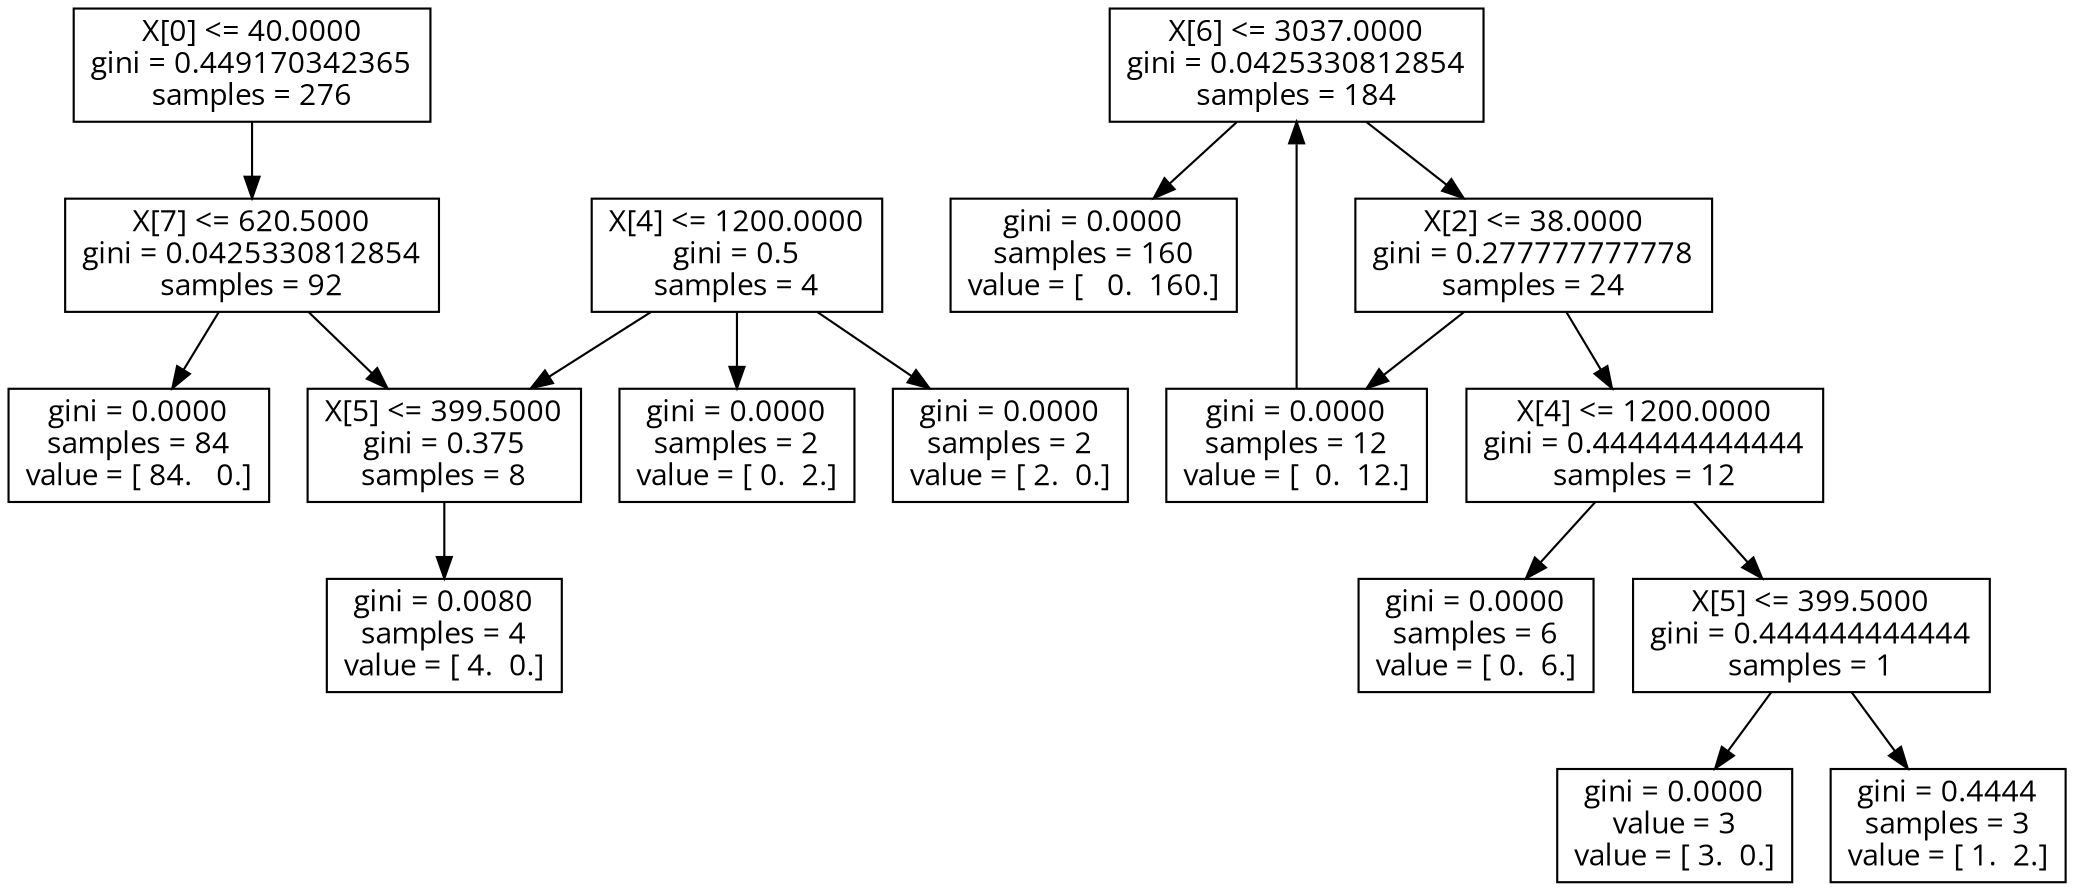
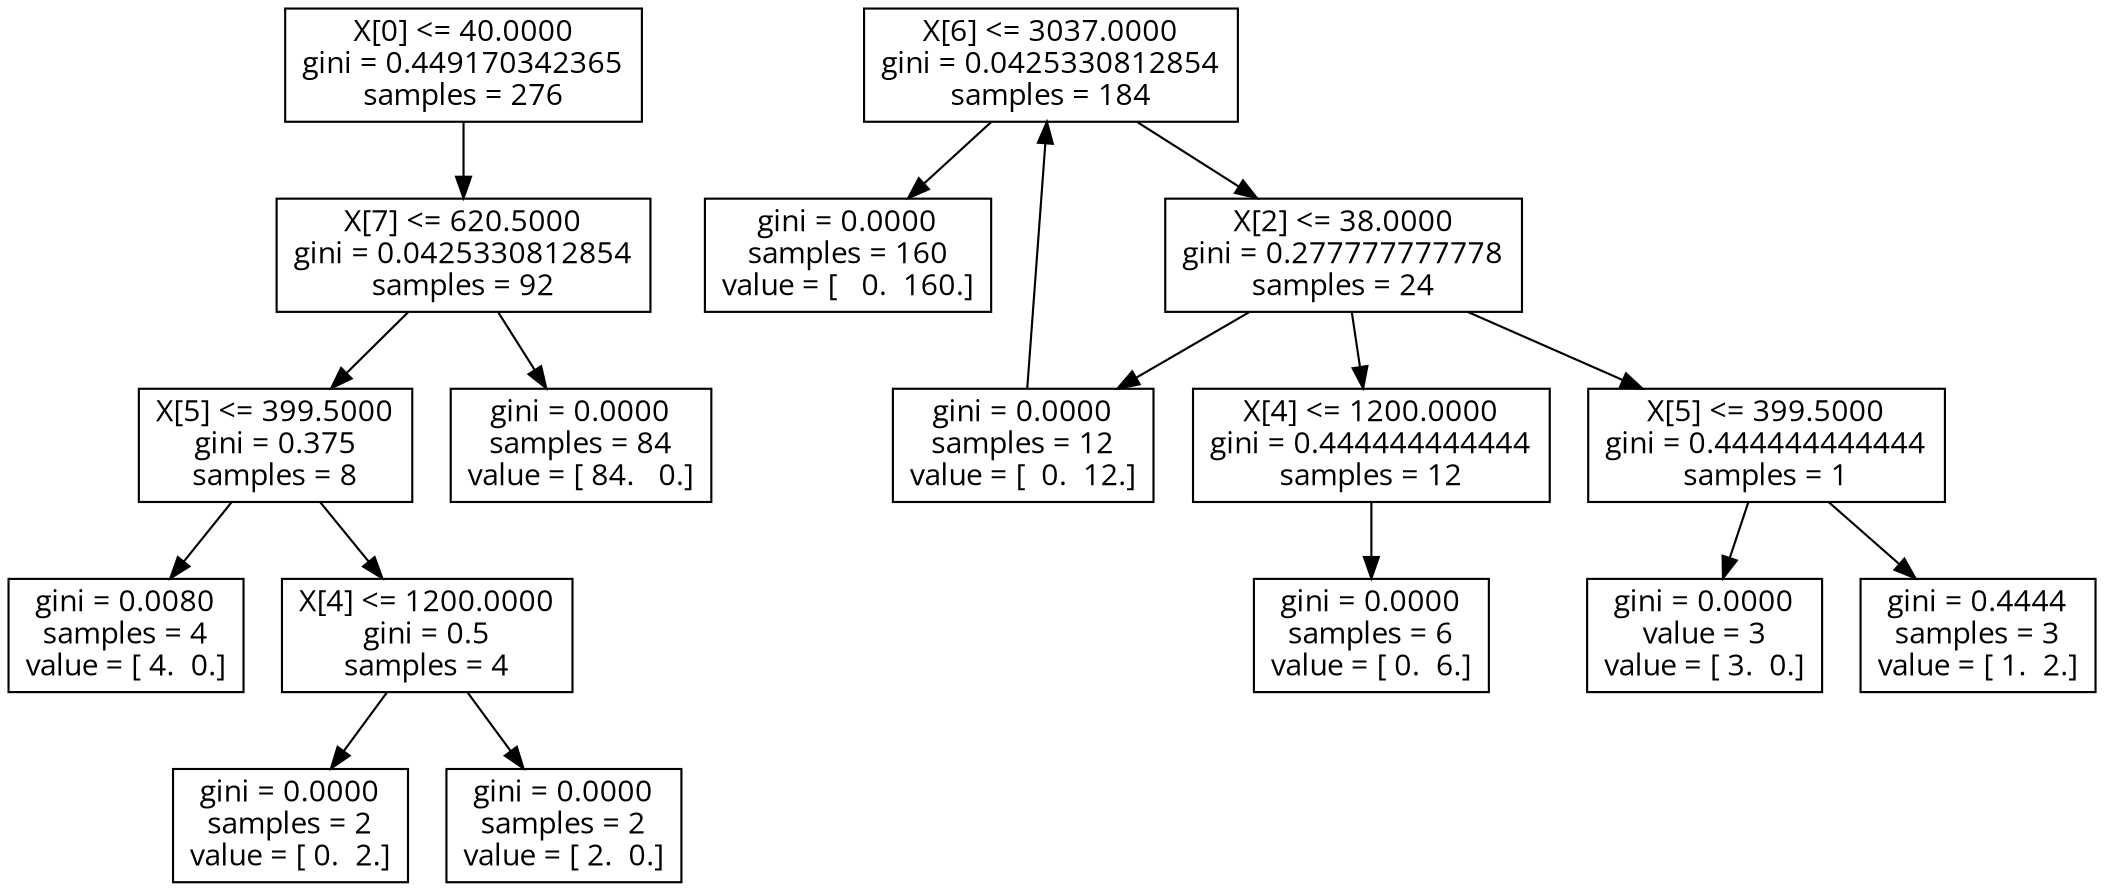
edge "X[4] <= 1200.0000 gini = 0.5 samples = 4" -> "X[5] <= 399.5000 gini = 0.375 samples = 8": reversed
edge "X[4] <= 1200.0000 gini = 0.444444444444 samples = 12" -> "X[5] <= 399.5000 gini = 0.444444444444 samples = 1": now "X[2] <= 38.0000 gini = 0.277777777778 samples = 24" -> "X[5] <= 399.5000 gini = 0.444444444444 samples = 1"
